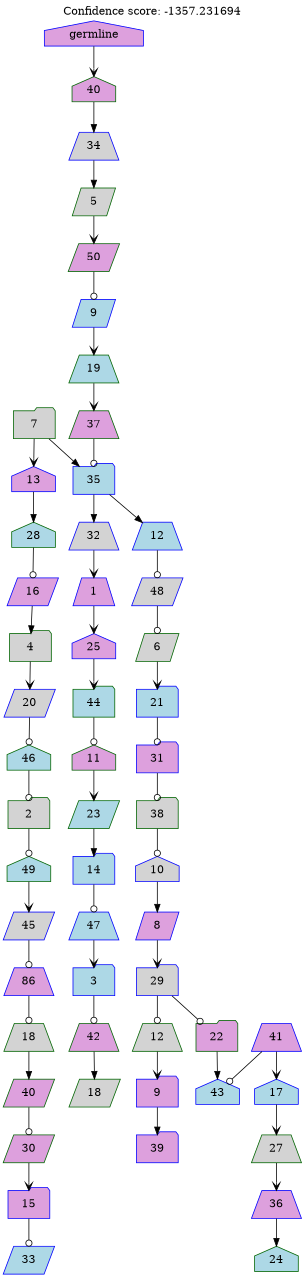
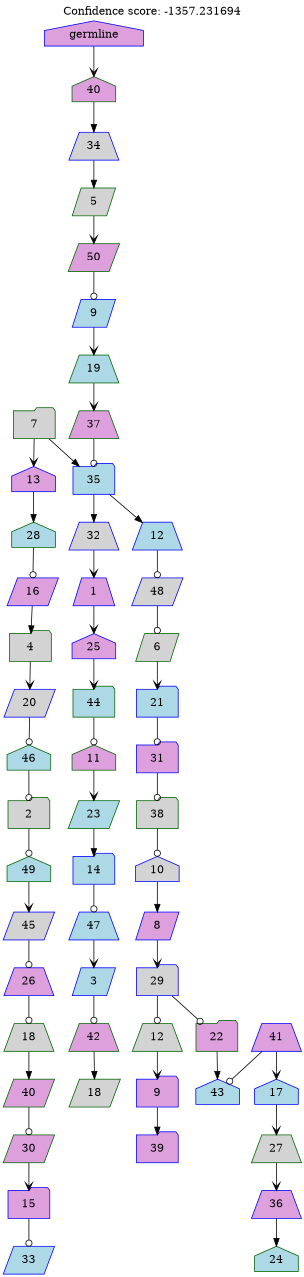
node "86": label "86" -> "26"
node "3": shape folder -> parallelogram
